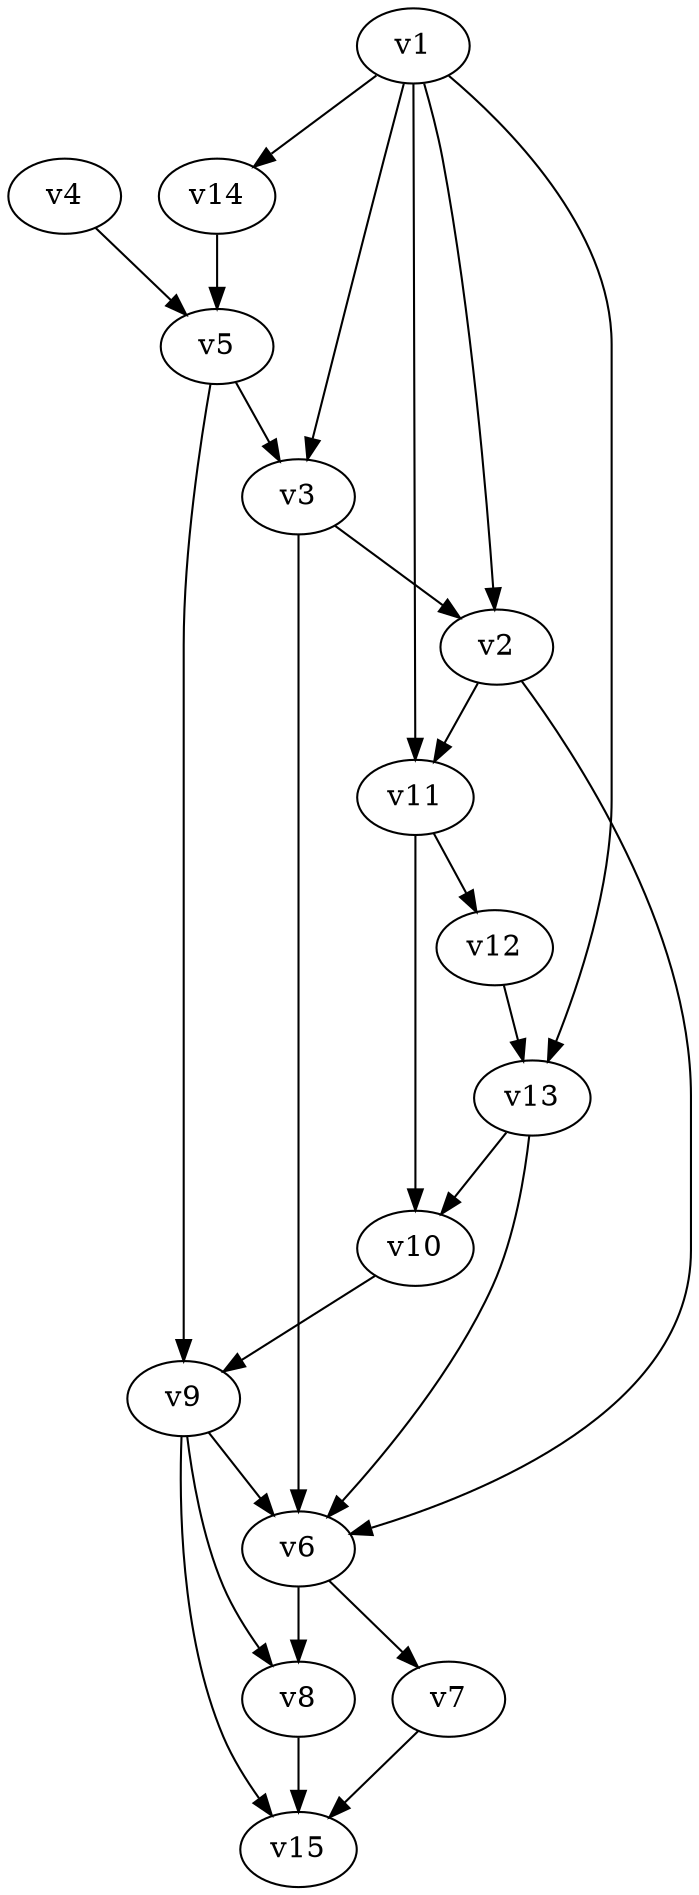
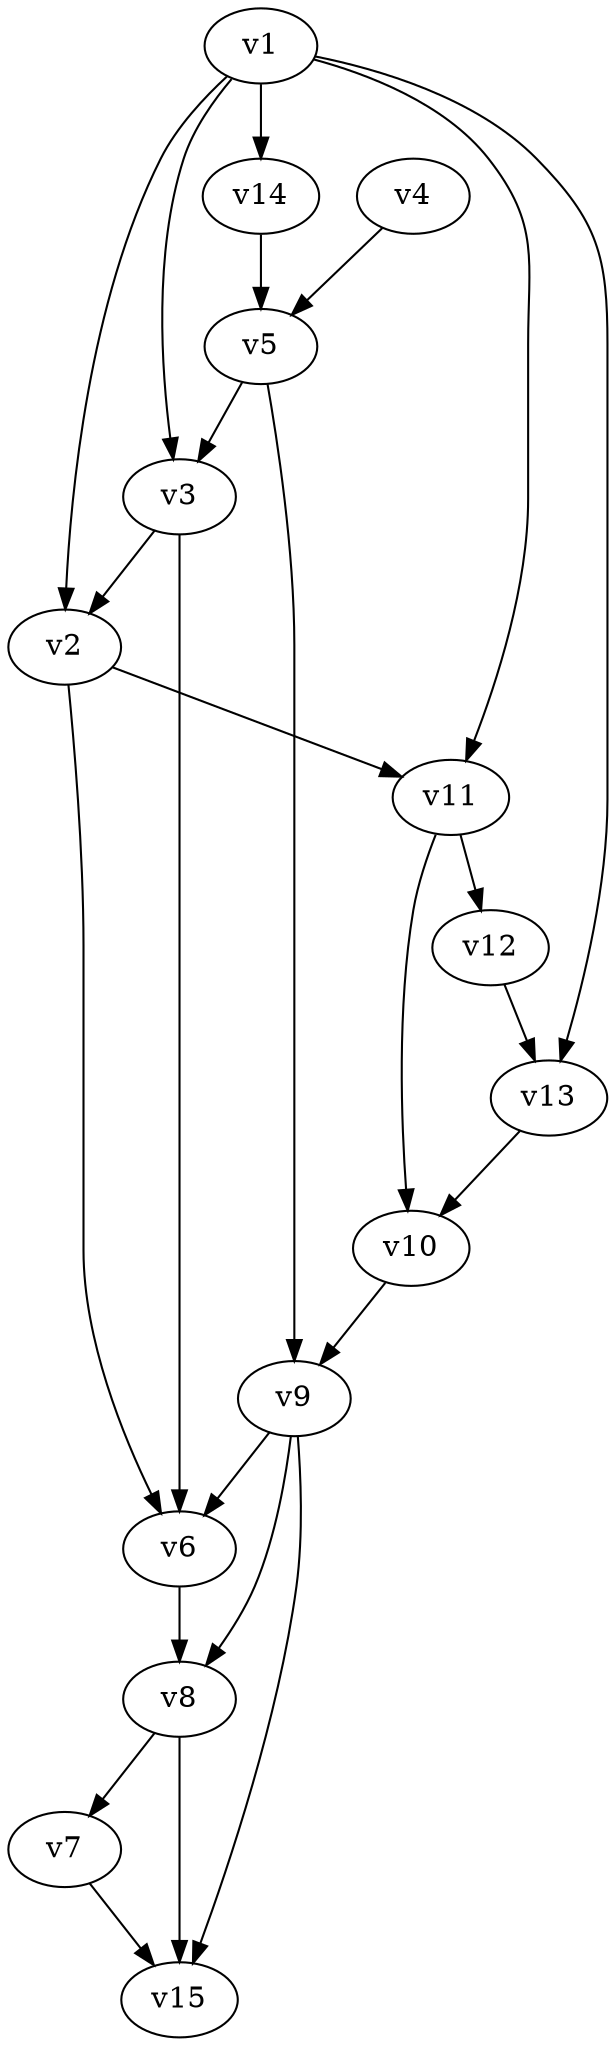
edge "v13" -> "v6": removed
edge "v6" -> "v7": now "v8" -> "v7"
